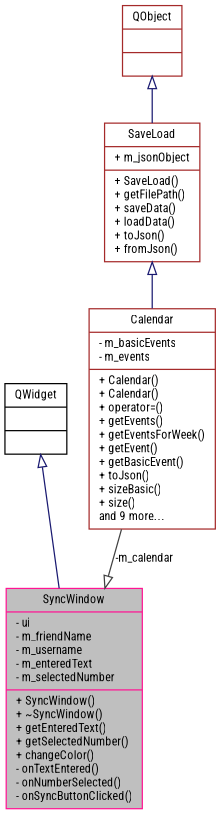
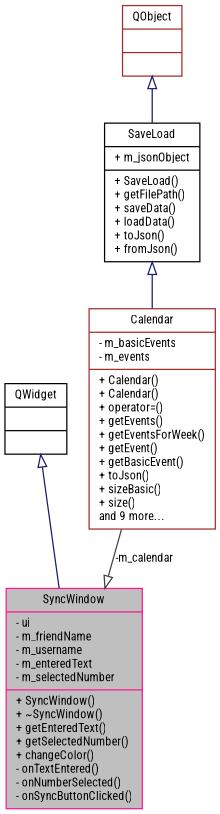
node "SaveLoad": color brown -> black
